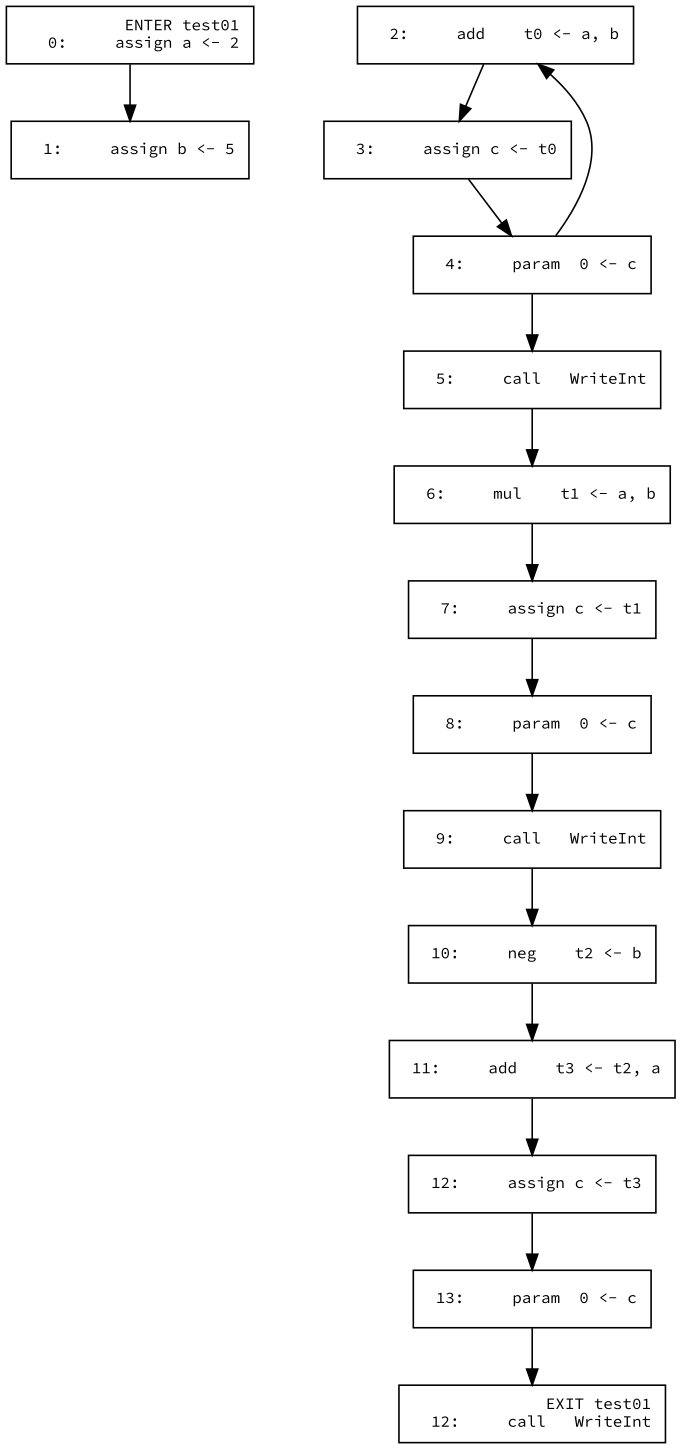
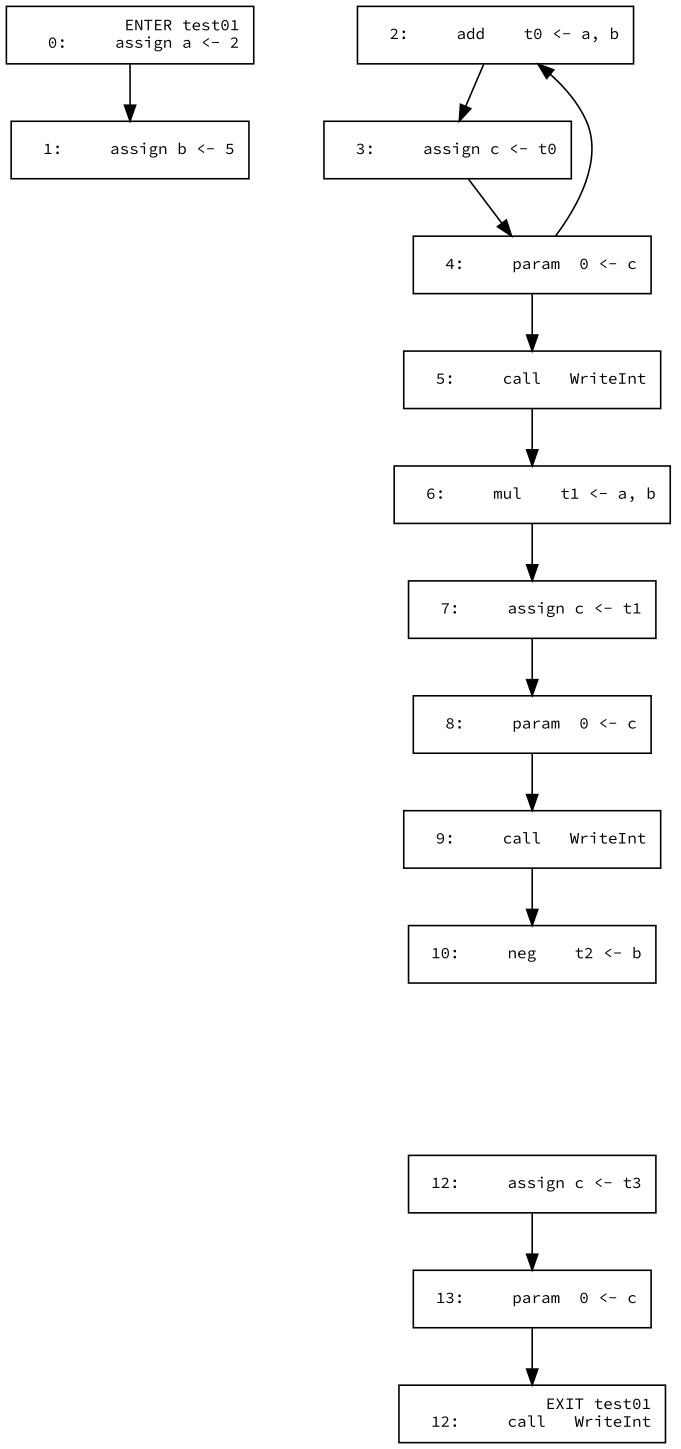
node "11:     add    t3 <- t2, a": removed
